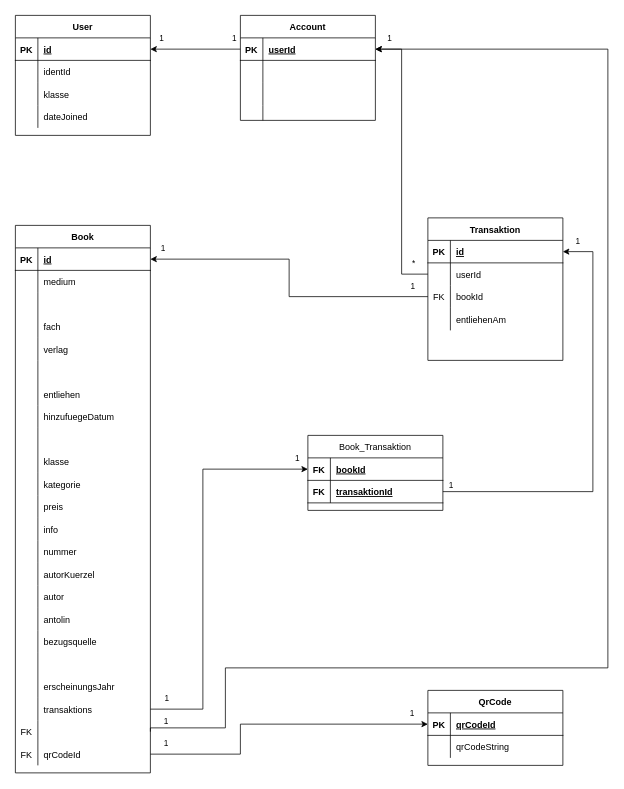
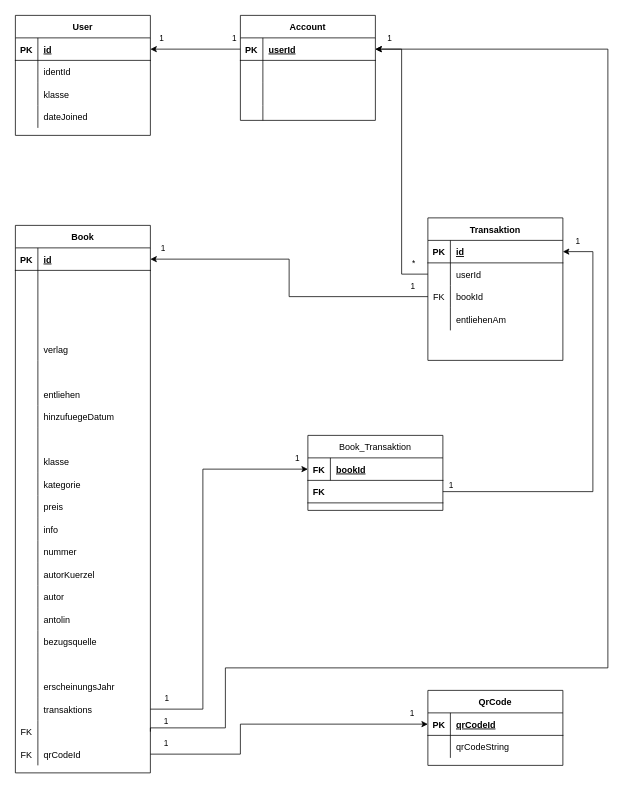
node "medium": removed
node "fach": removed
node "transaktionId": removed
